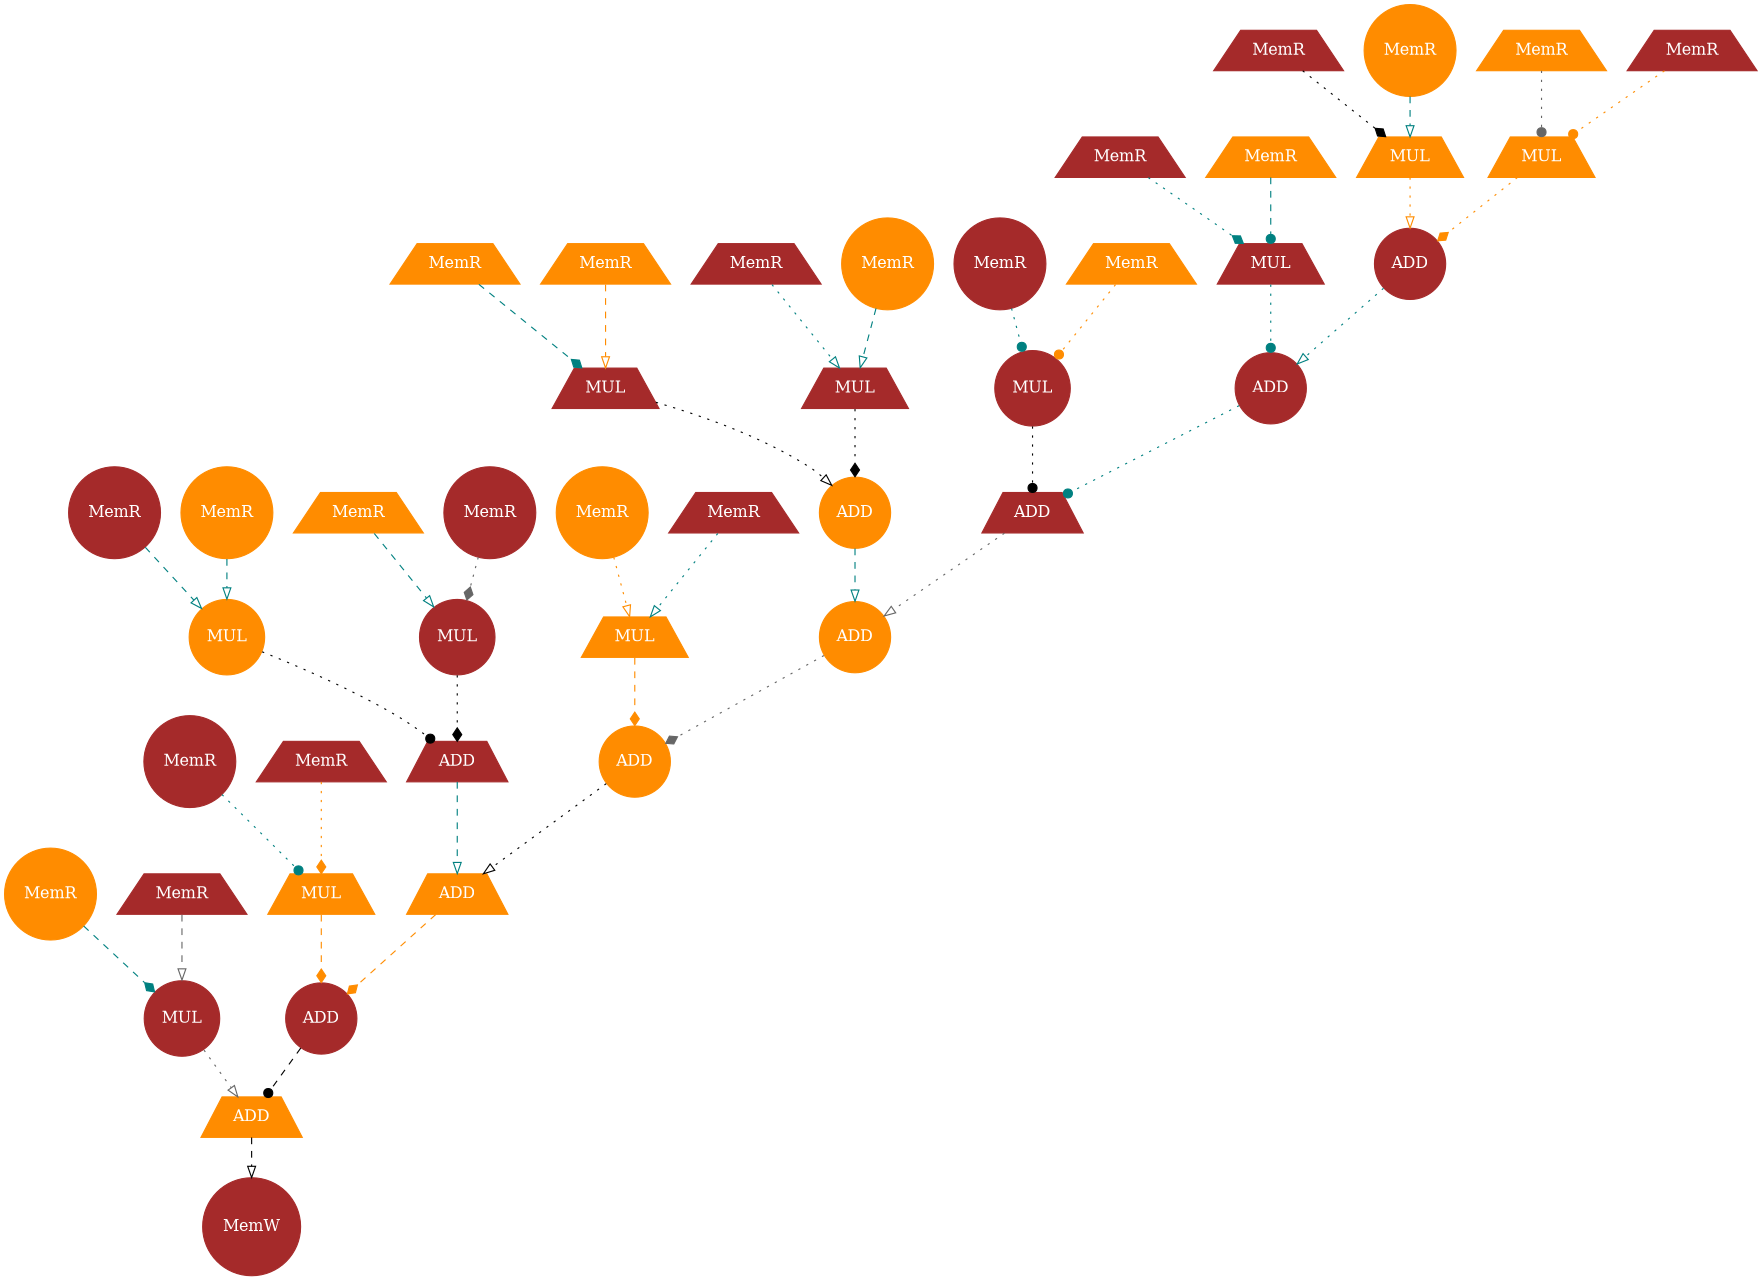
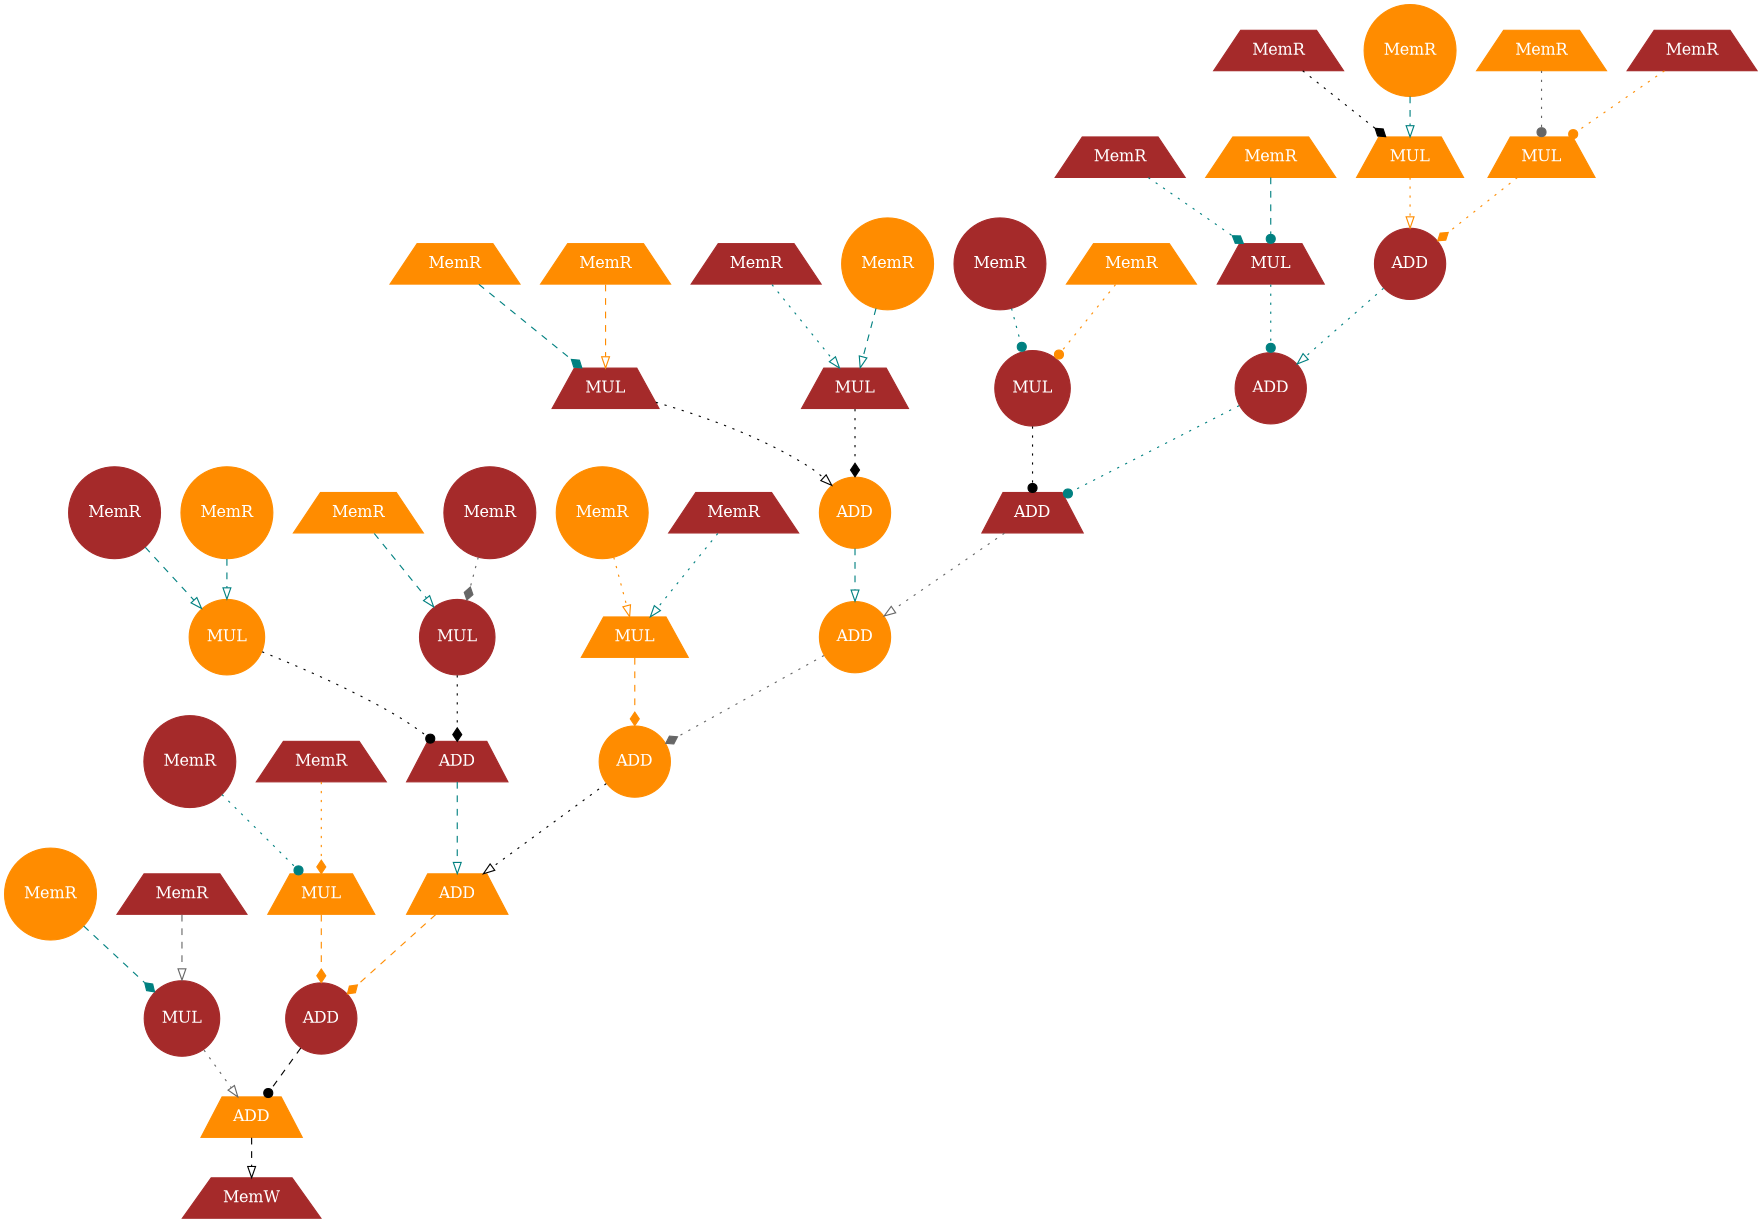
node "MemW": shape circle -> trapezium
